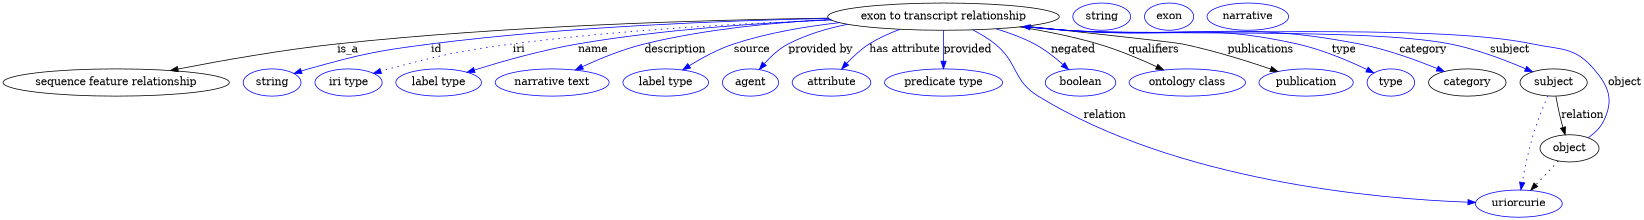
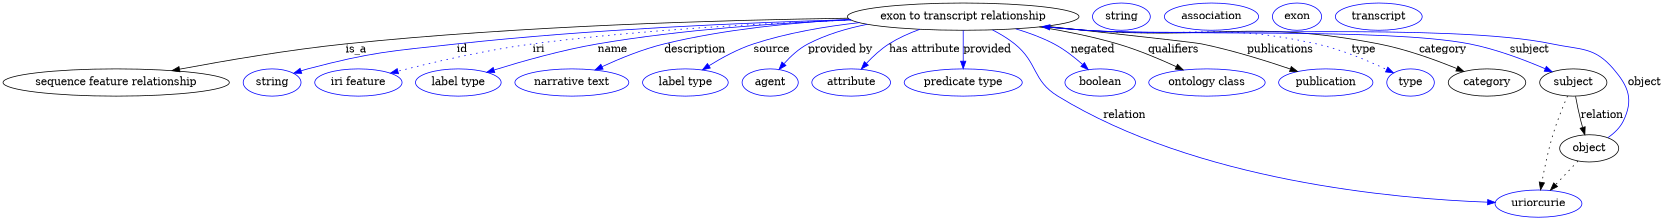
node "association": added
node "narrative": label "narrative" -> "transcript"
edge "exon to transcript relationship" -> "type": style solid -> dotted
edge "exon to transcript relationship" -> "category": color blue -> black
node "iri type": label "iri type" -> "iri feature"
edge "subject" -> "uriorcurie": color blue -> black
